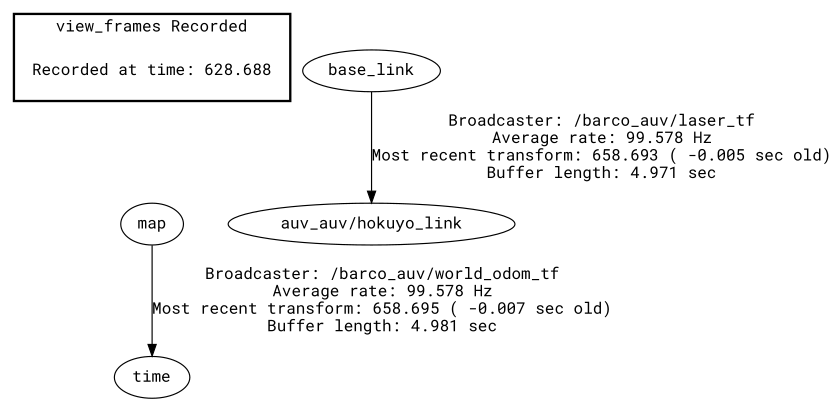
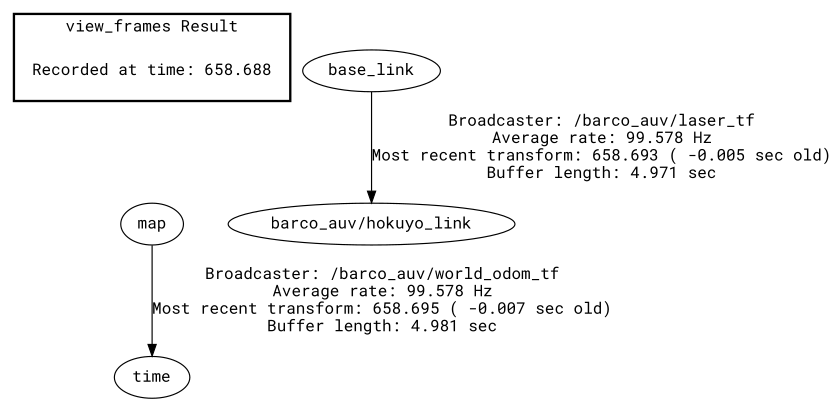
cluster "view_frames Recorded": label "view_frames Recorded" -> "view_frames Result"
node "Recorded at time: 628.688": label "Recorded at time: 628.688" -> "Recorded at time: 658.688"
node "auv_auv/hokuyo_link": label "auv_auv/hokuyo_link" -> "barco_auv/hokuyo_link"
